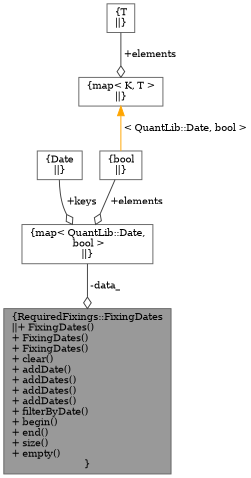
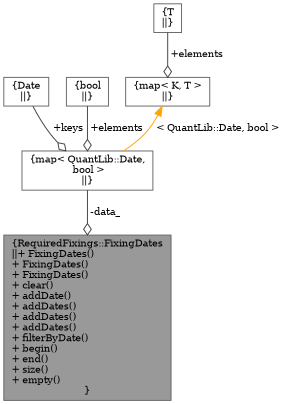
edge "{bool ||}" -> "{map< K, T > ||}": now "{map< QuantLib::Date, bool > ||}" -> "{map< K, T > ||}"
